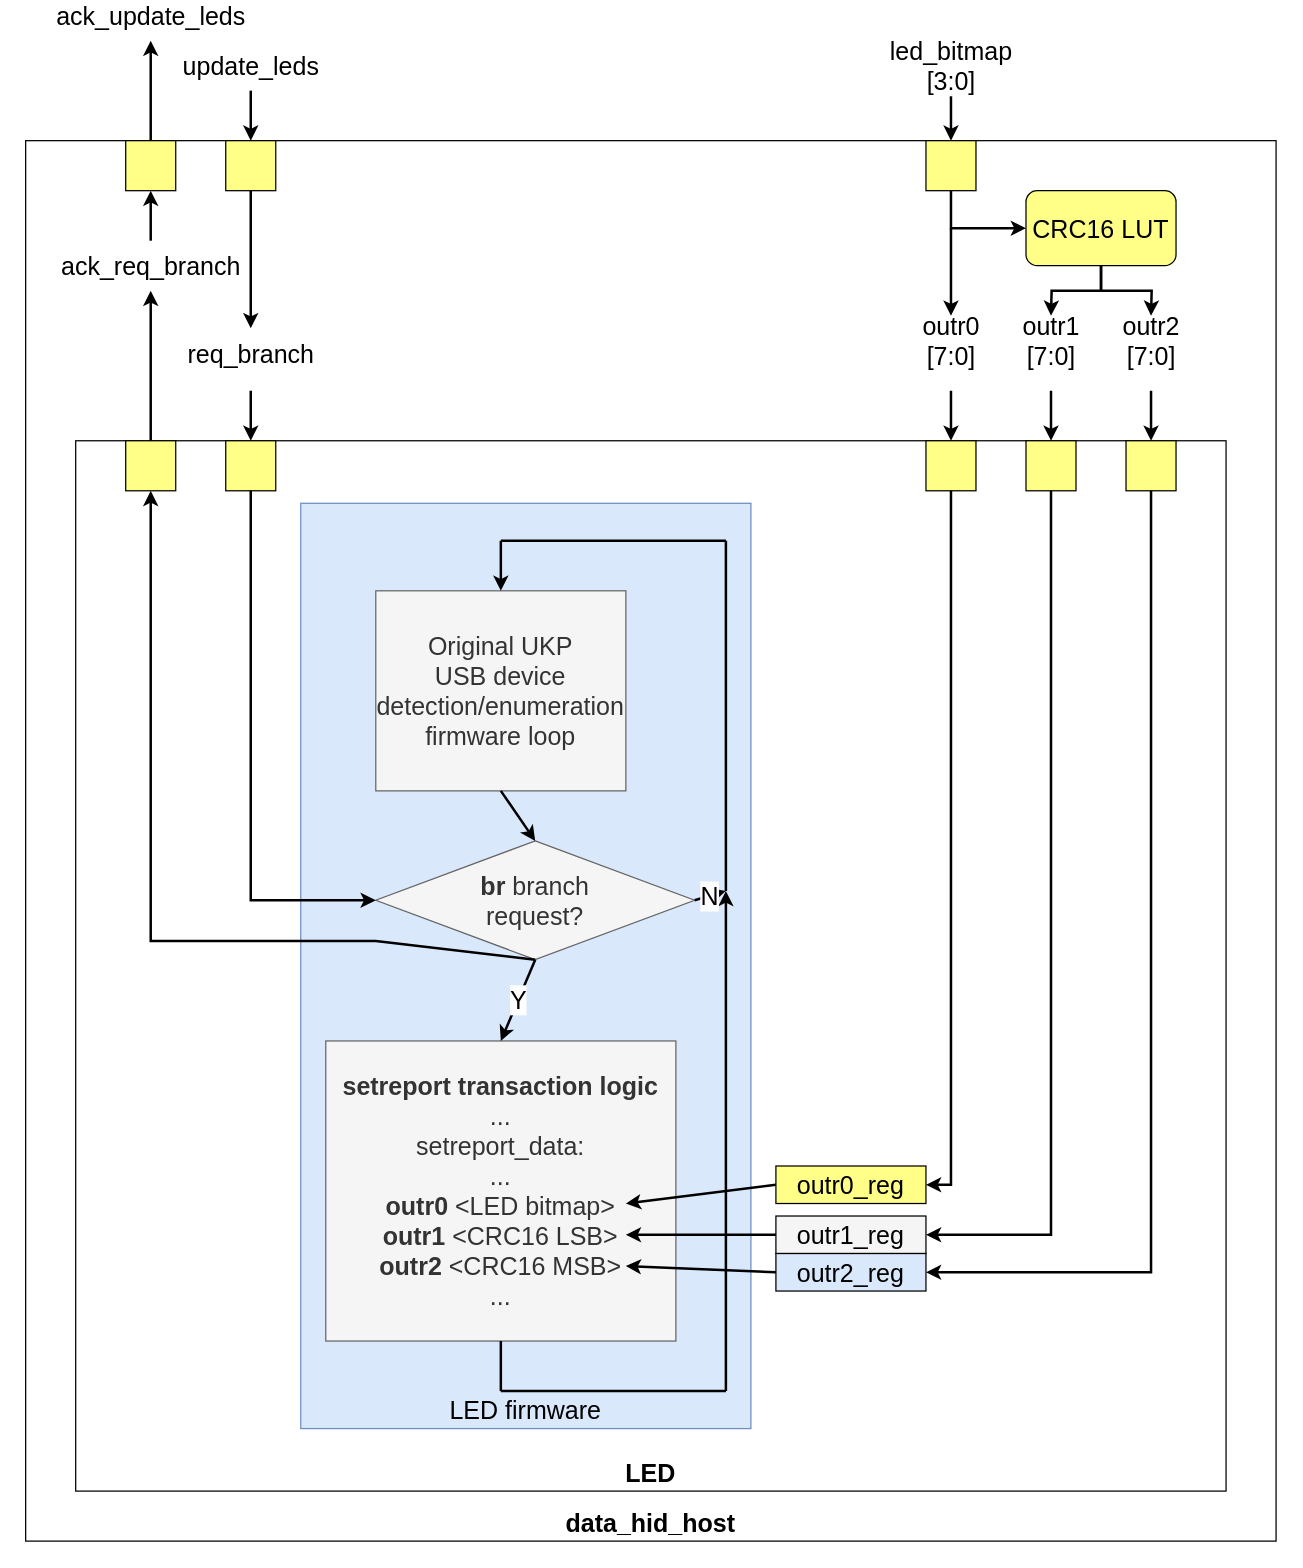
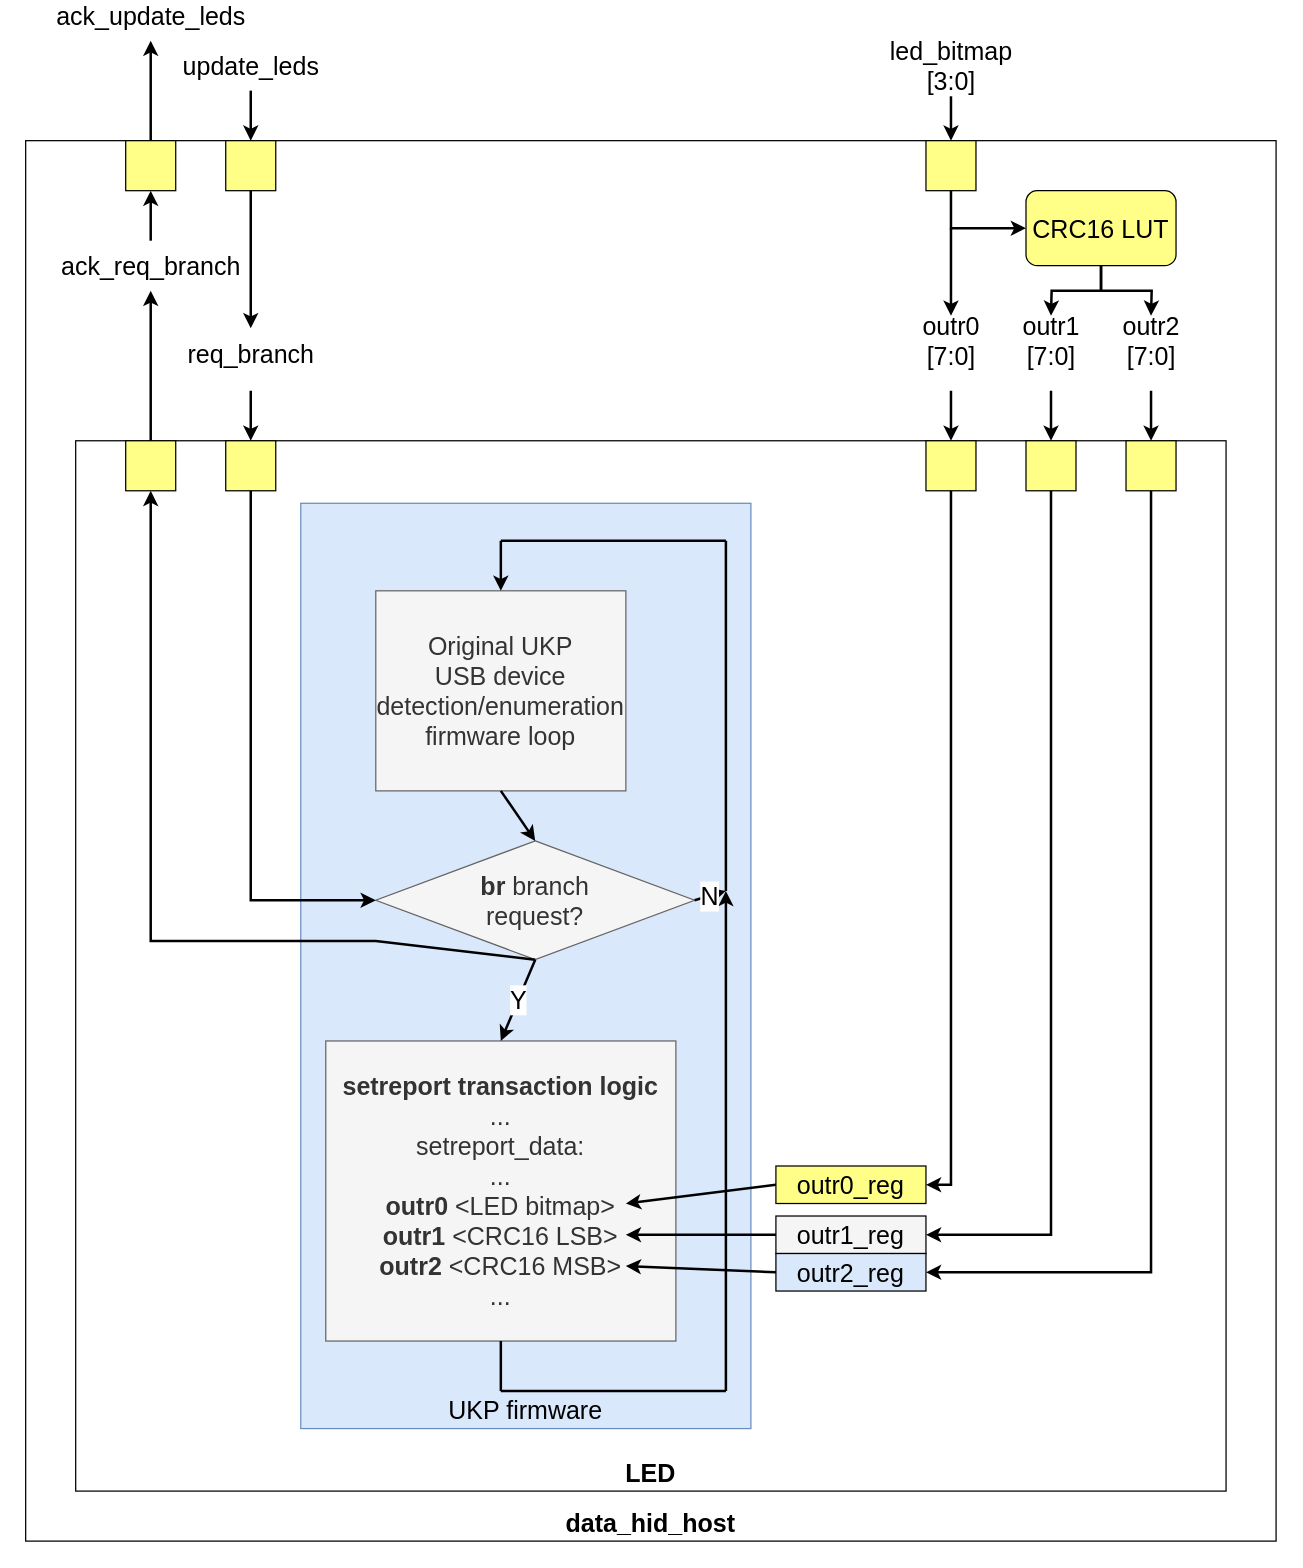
node "LED firmware": label "LED firmware" -> "UKP firmware"
